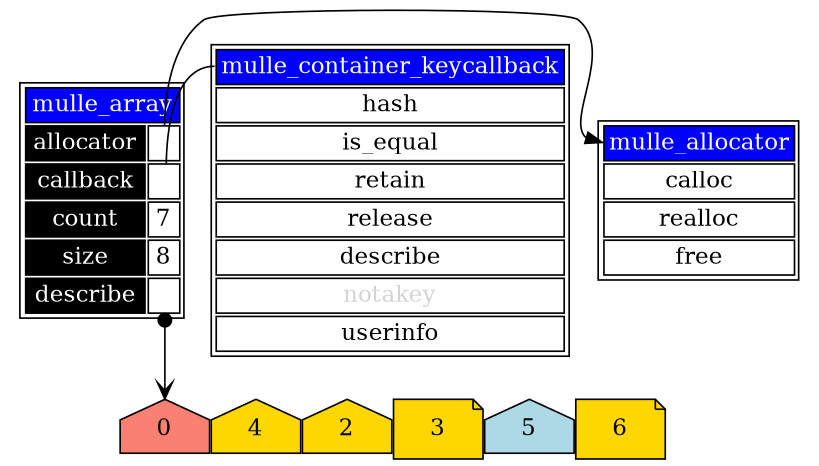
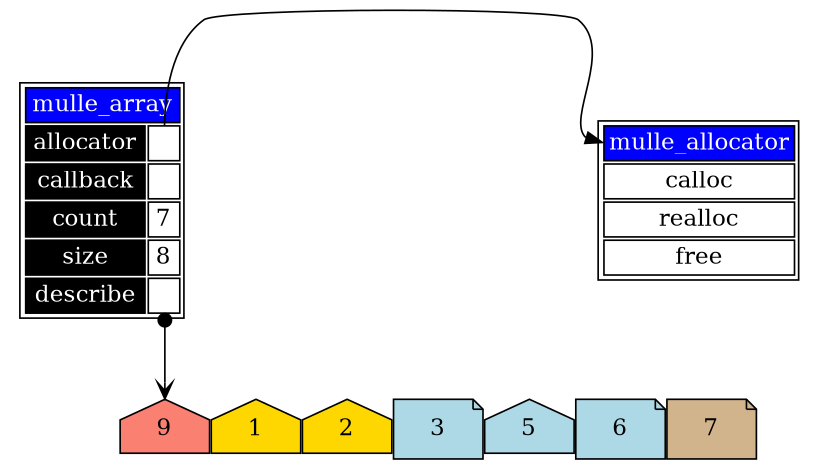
node "mulle_container_keycallback": removed
node "0": label "0" -> "9"
node "4": label "4" -> "1"
node "3": fillcolor gold -> lightblue
node "6": fillcolor gold -> lightblue
node "7": added
